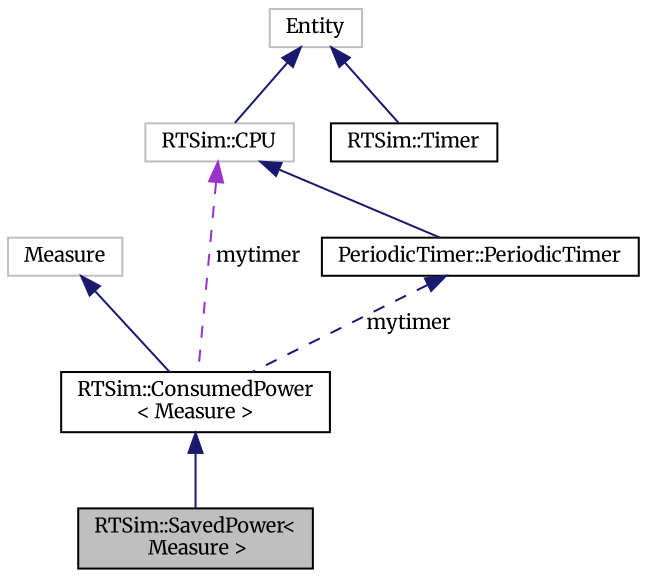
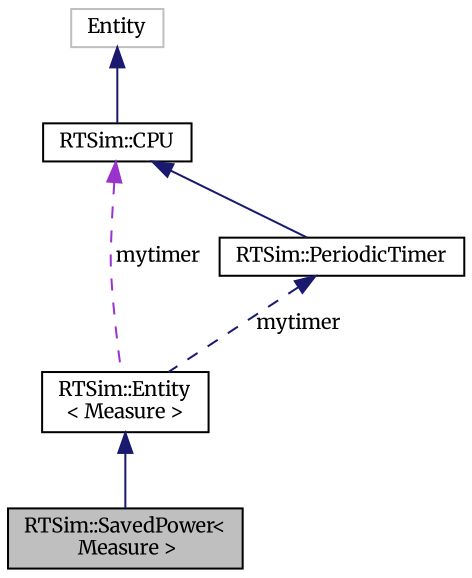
node "RTSim::CPU": color grey75 -> black
node "RTSim::Timer": removed
node "Measure": removed
node "PeriodicTimer::PeriodicTimer": label "PeriodicTimer::PeriodicTimer" -> "RTSim::PeriodicTimer"
node "RTSim::ConsumedPower < Measure >": label "RTSim::ConsumedPower < Measure >" -> "RTSim::Entity < Measure >"
